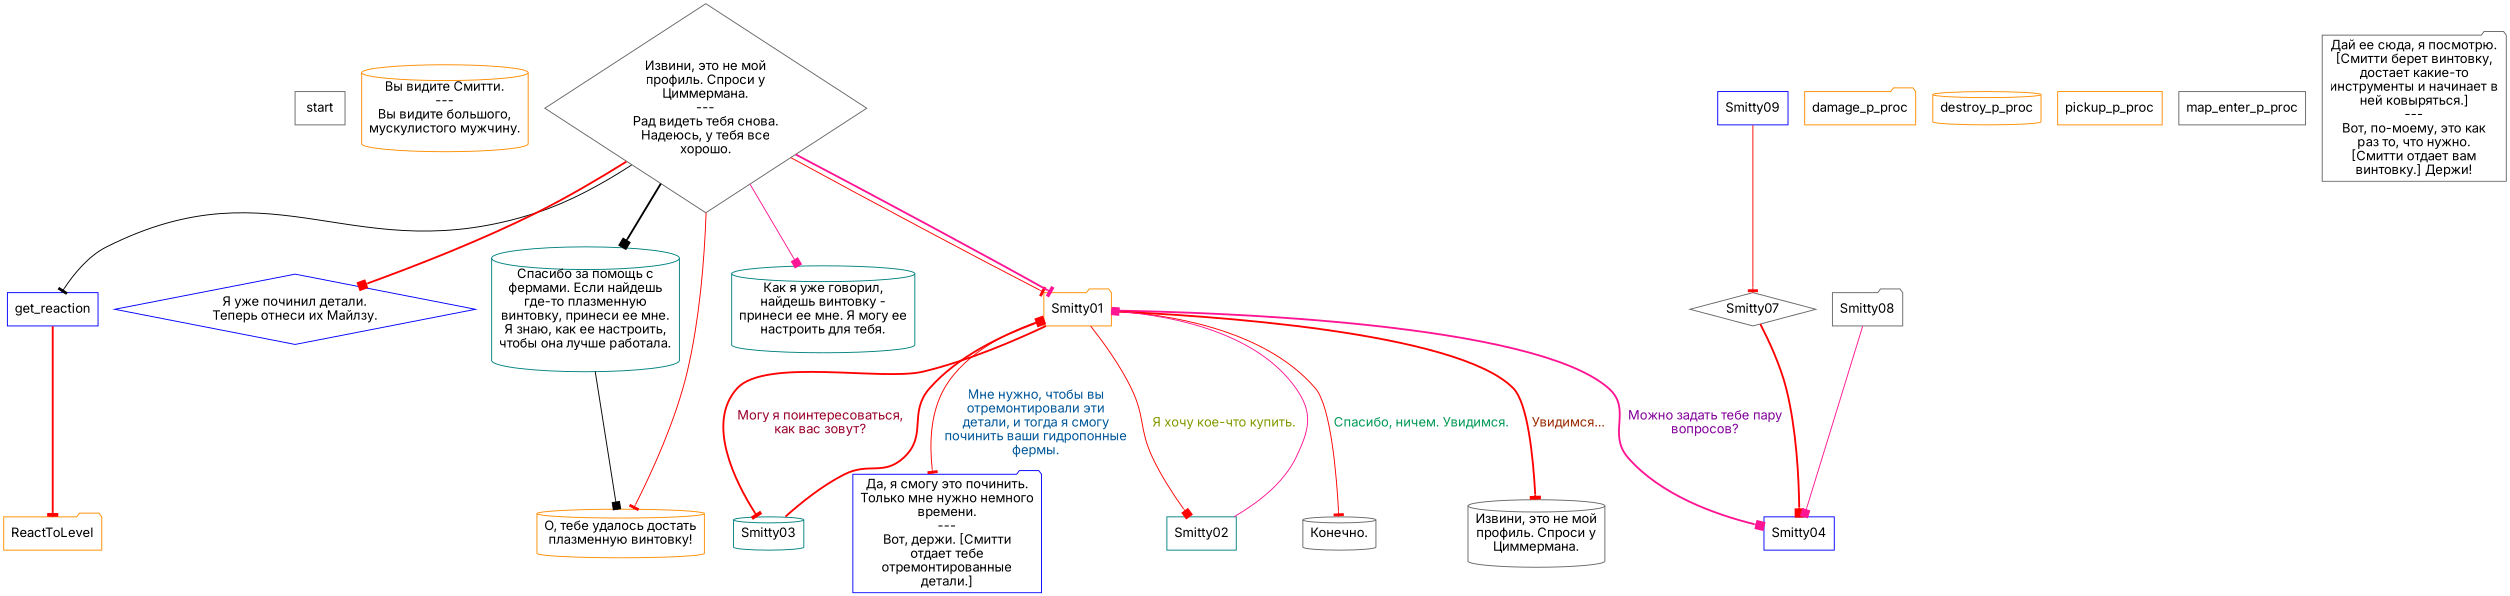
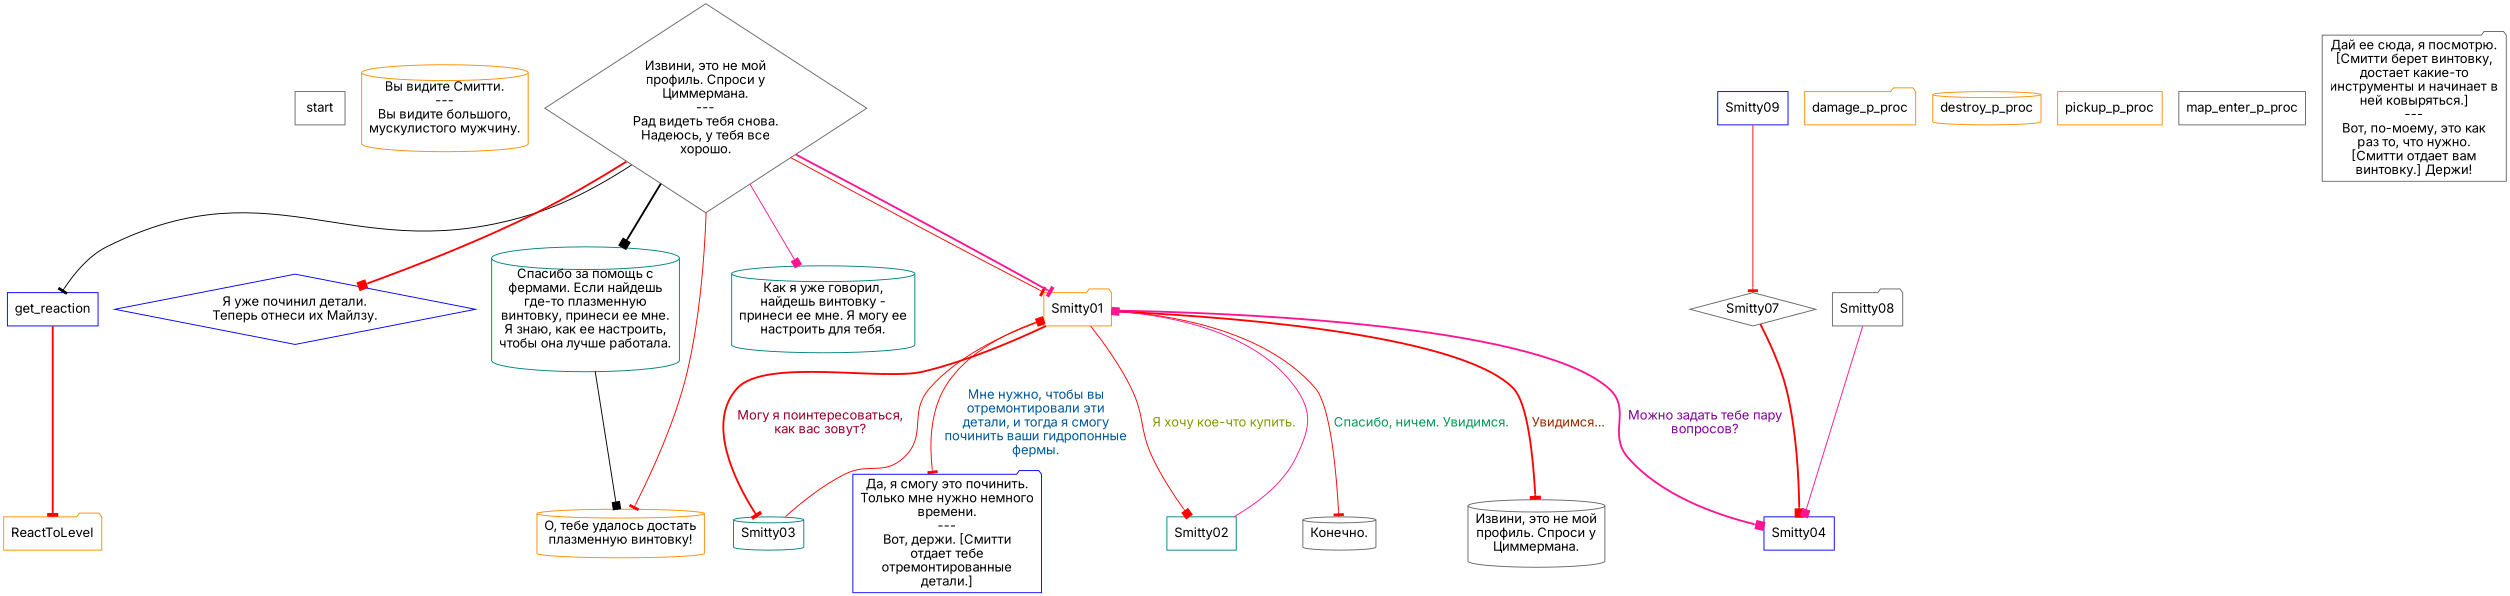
edge "Smitty03" -> "Smitty01": style bold -> solid
